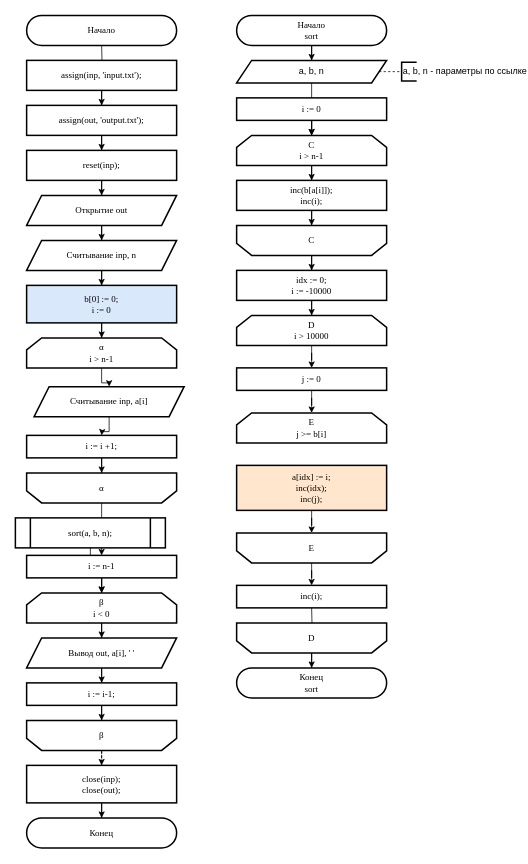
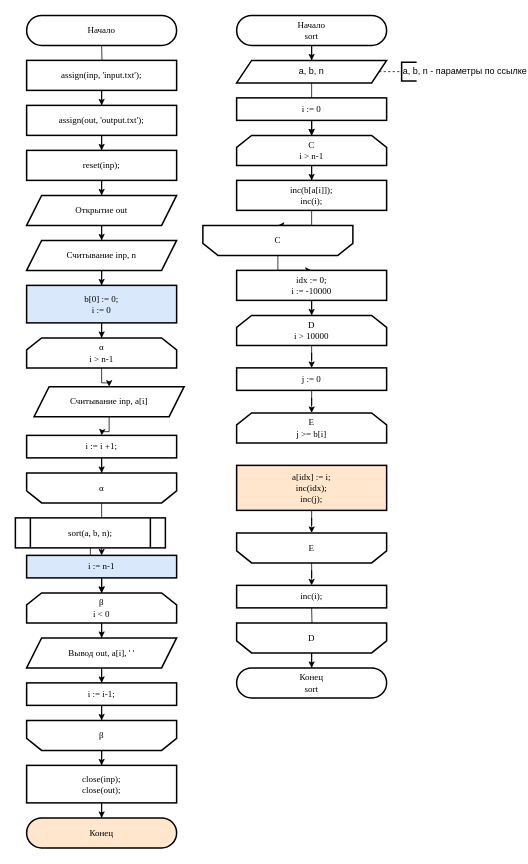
node "C": moved (312, 240) -> (278, 240)
node "i := n-1": fillcolor #ffffff -> #dae8fc
edge "β" -> "close(inp);close(out);": style dashed -> solid
node "Конец": fillcolor #ffffff -> #ffe6cc
